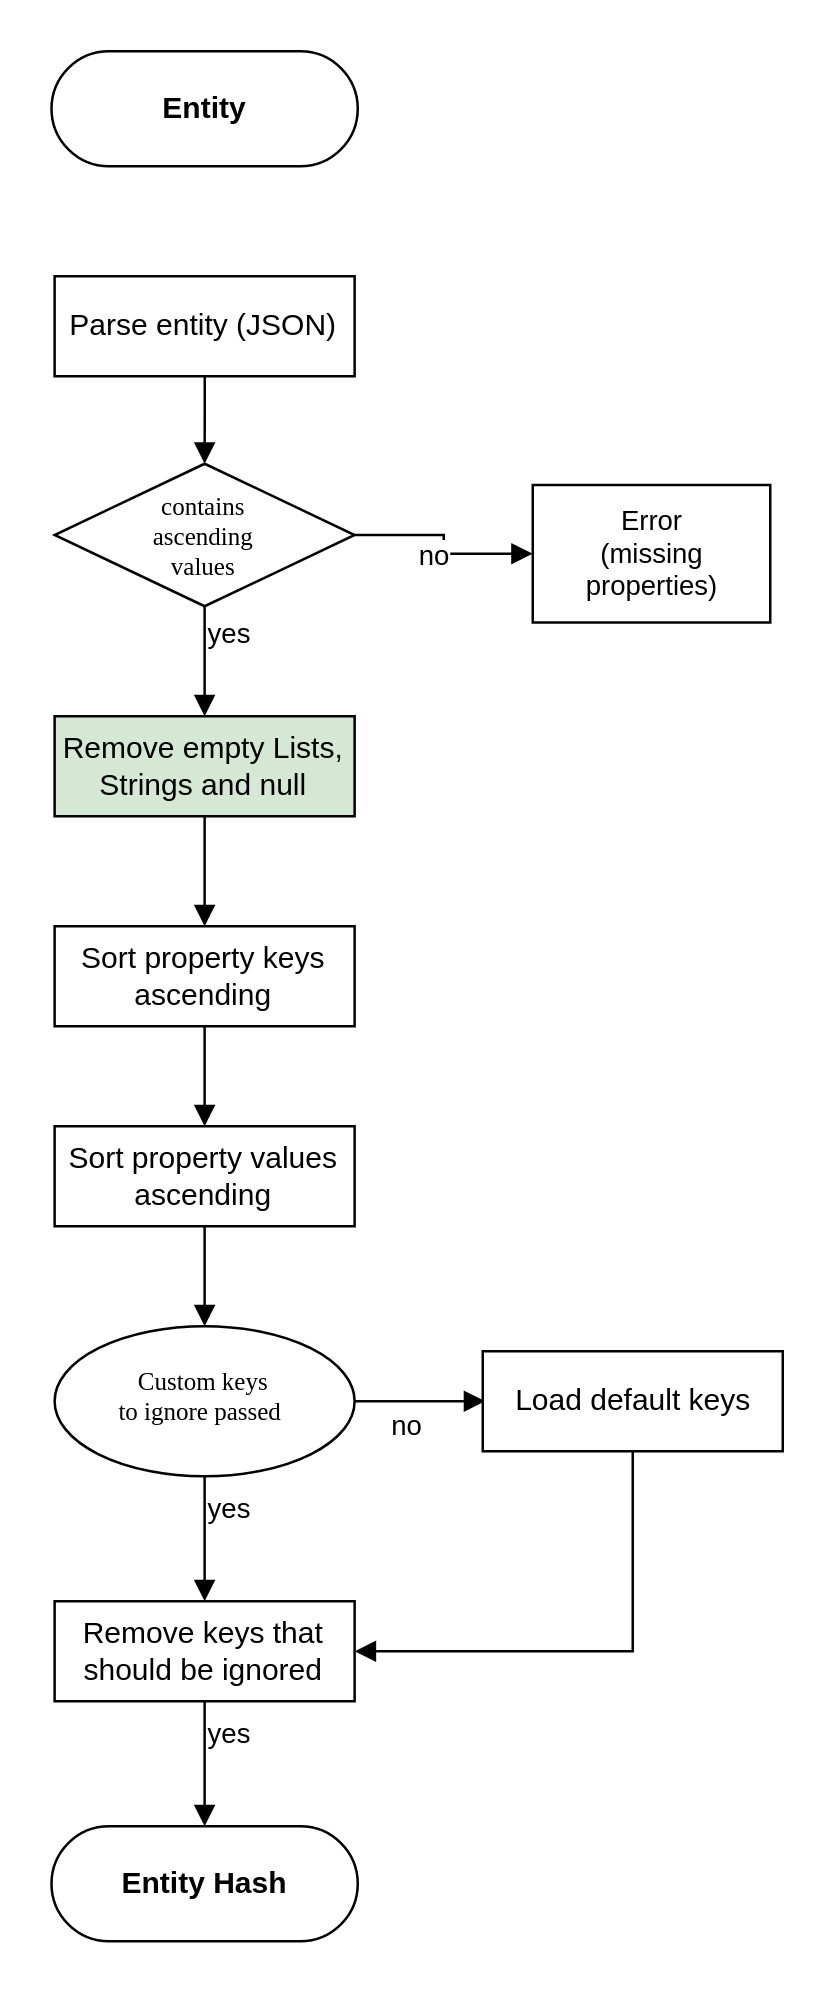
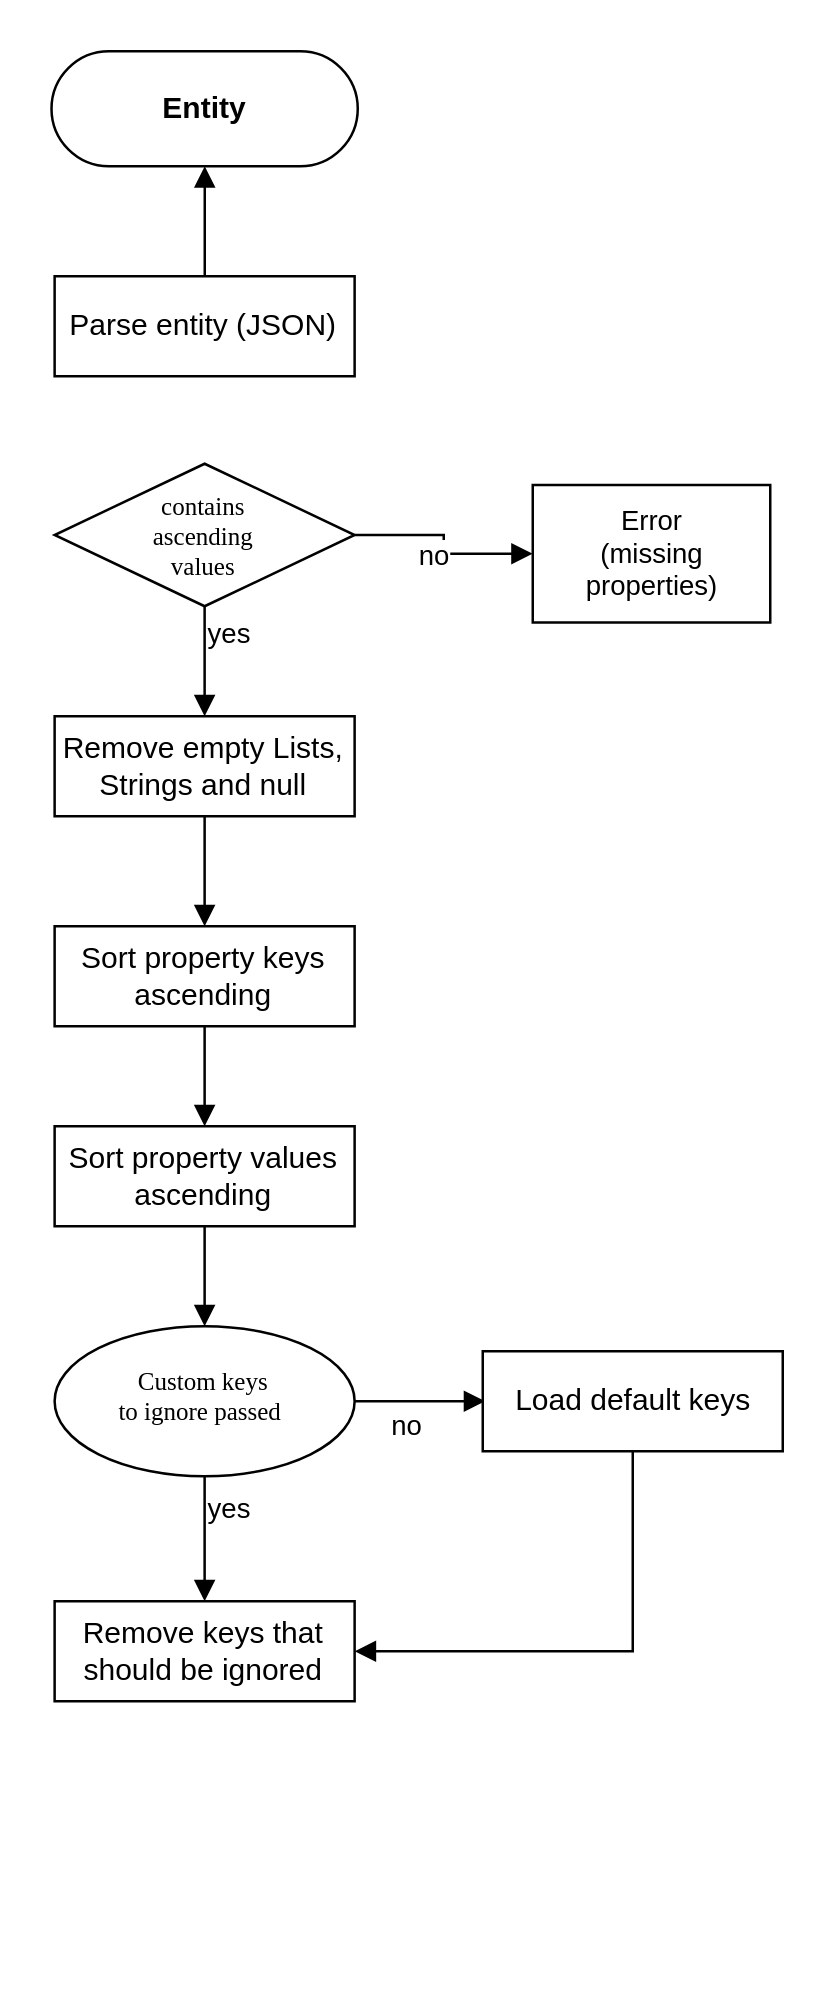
edge "Parse entity (JSON)" -> "contains ascending values": now "Parse entity (JSON)" -> "Entity"
node "Remove empty Lists, Strings and null": fillcolor #d5e8d4 -> #ffffff
edge "Remove keys that should be ignored" -> "Entity Hash": removed, label "yes"
node "Entity Hash": removed
